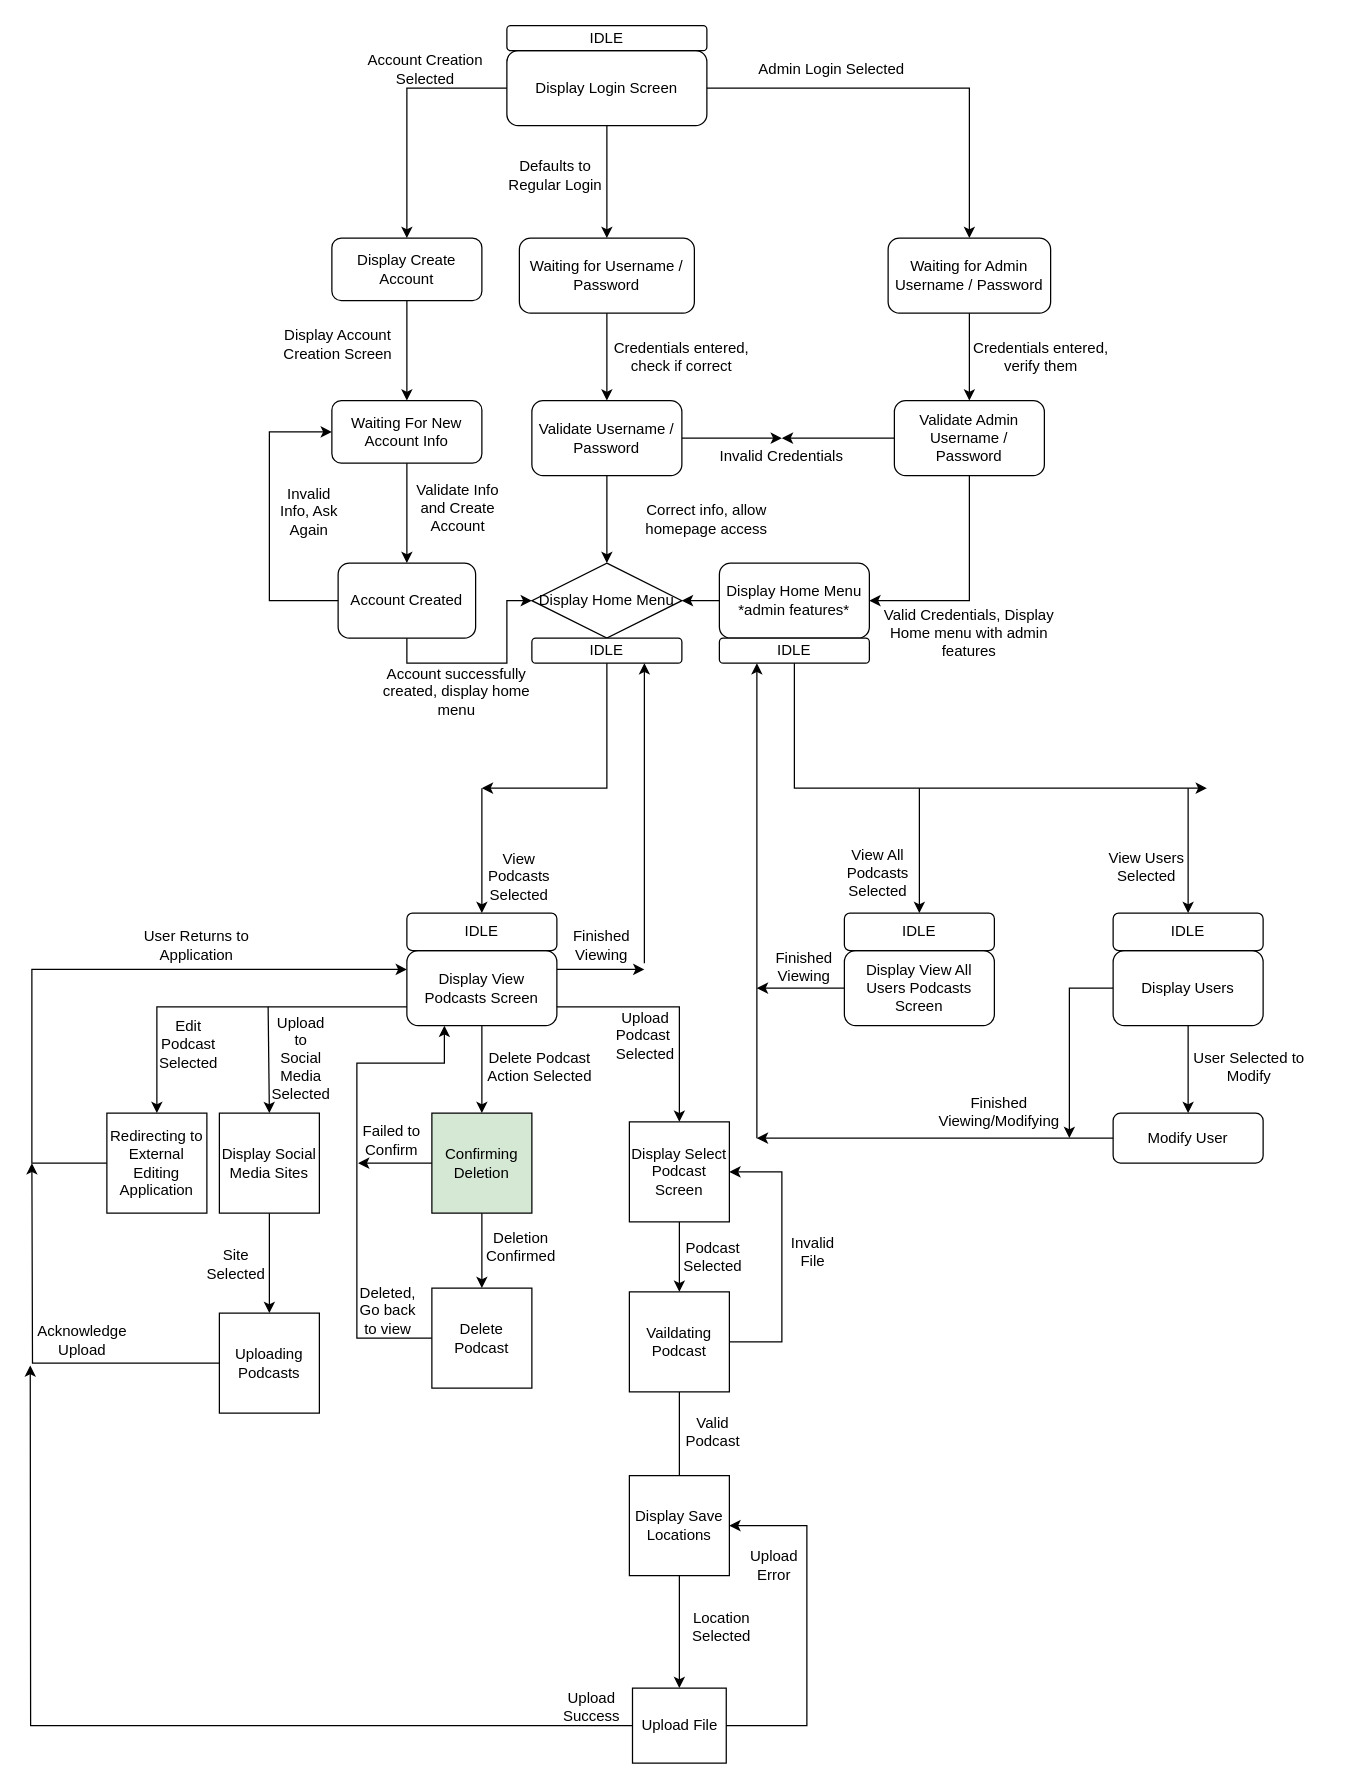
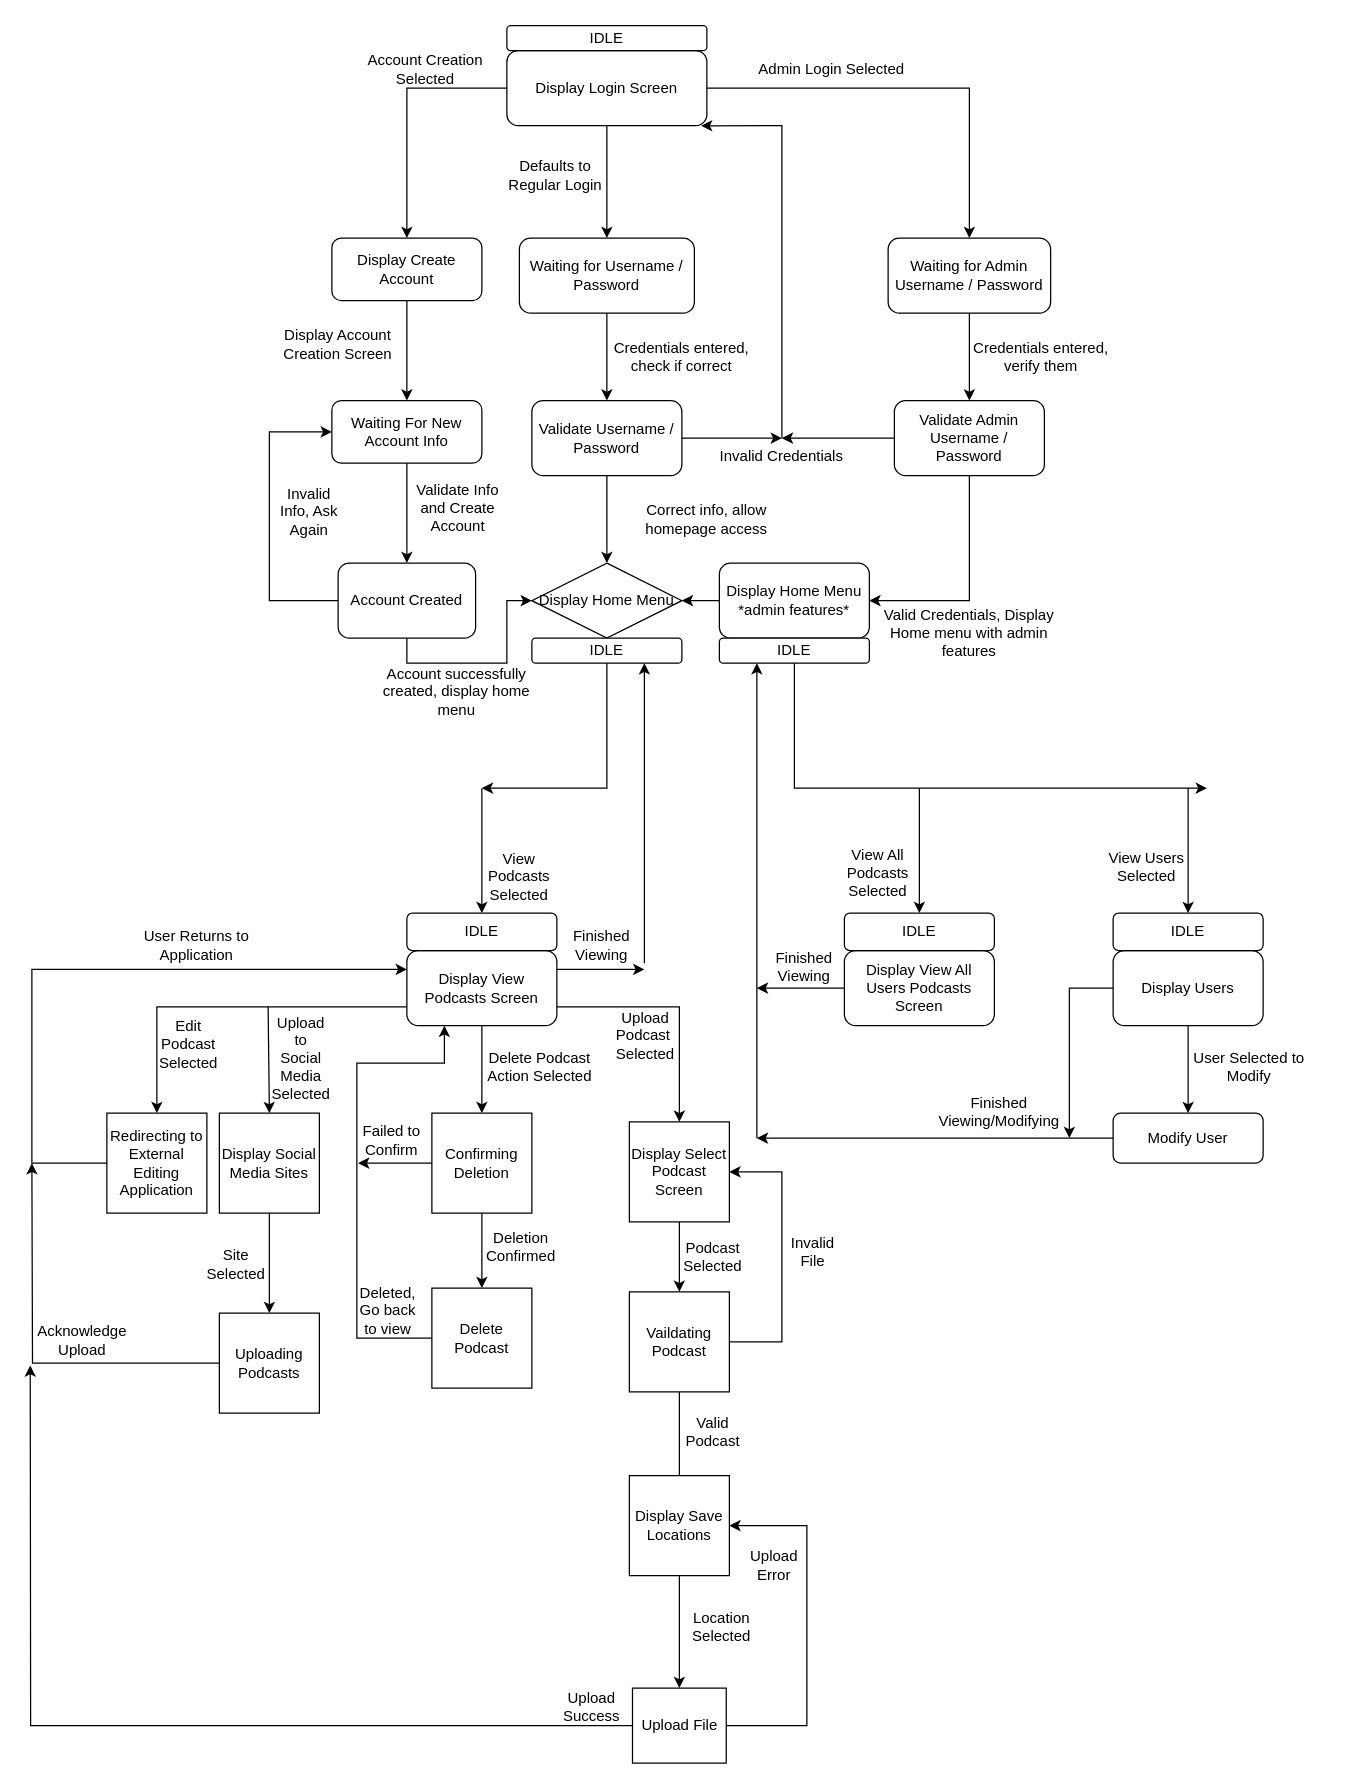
edge "Invalid Credentials" -> "Display Login Screen": added
node "Confirming Deletion": fillcolor #d5e8d4 -> #ffffff
